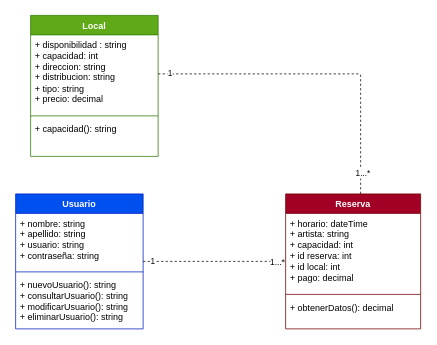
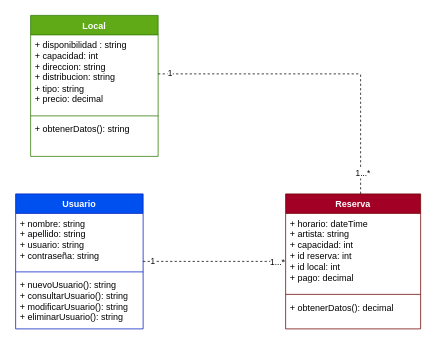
node "+ capacidad(): string": label "+ capacidad(): string" -> "+ obtenerDatos(): string"
